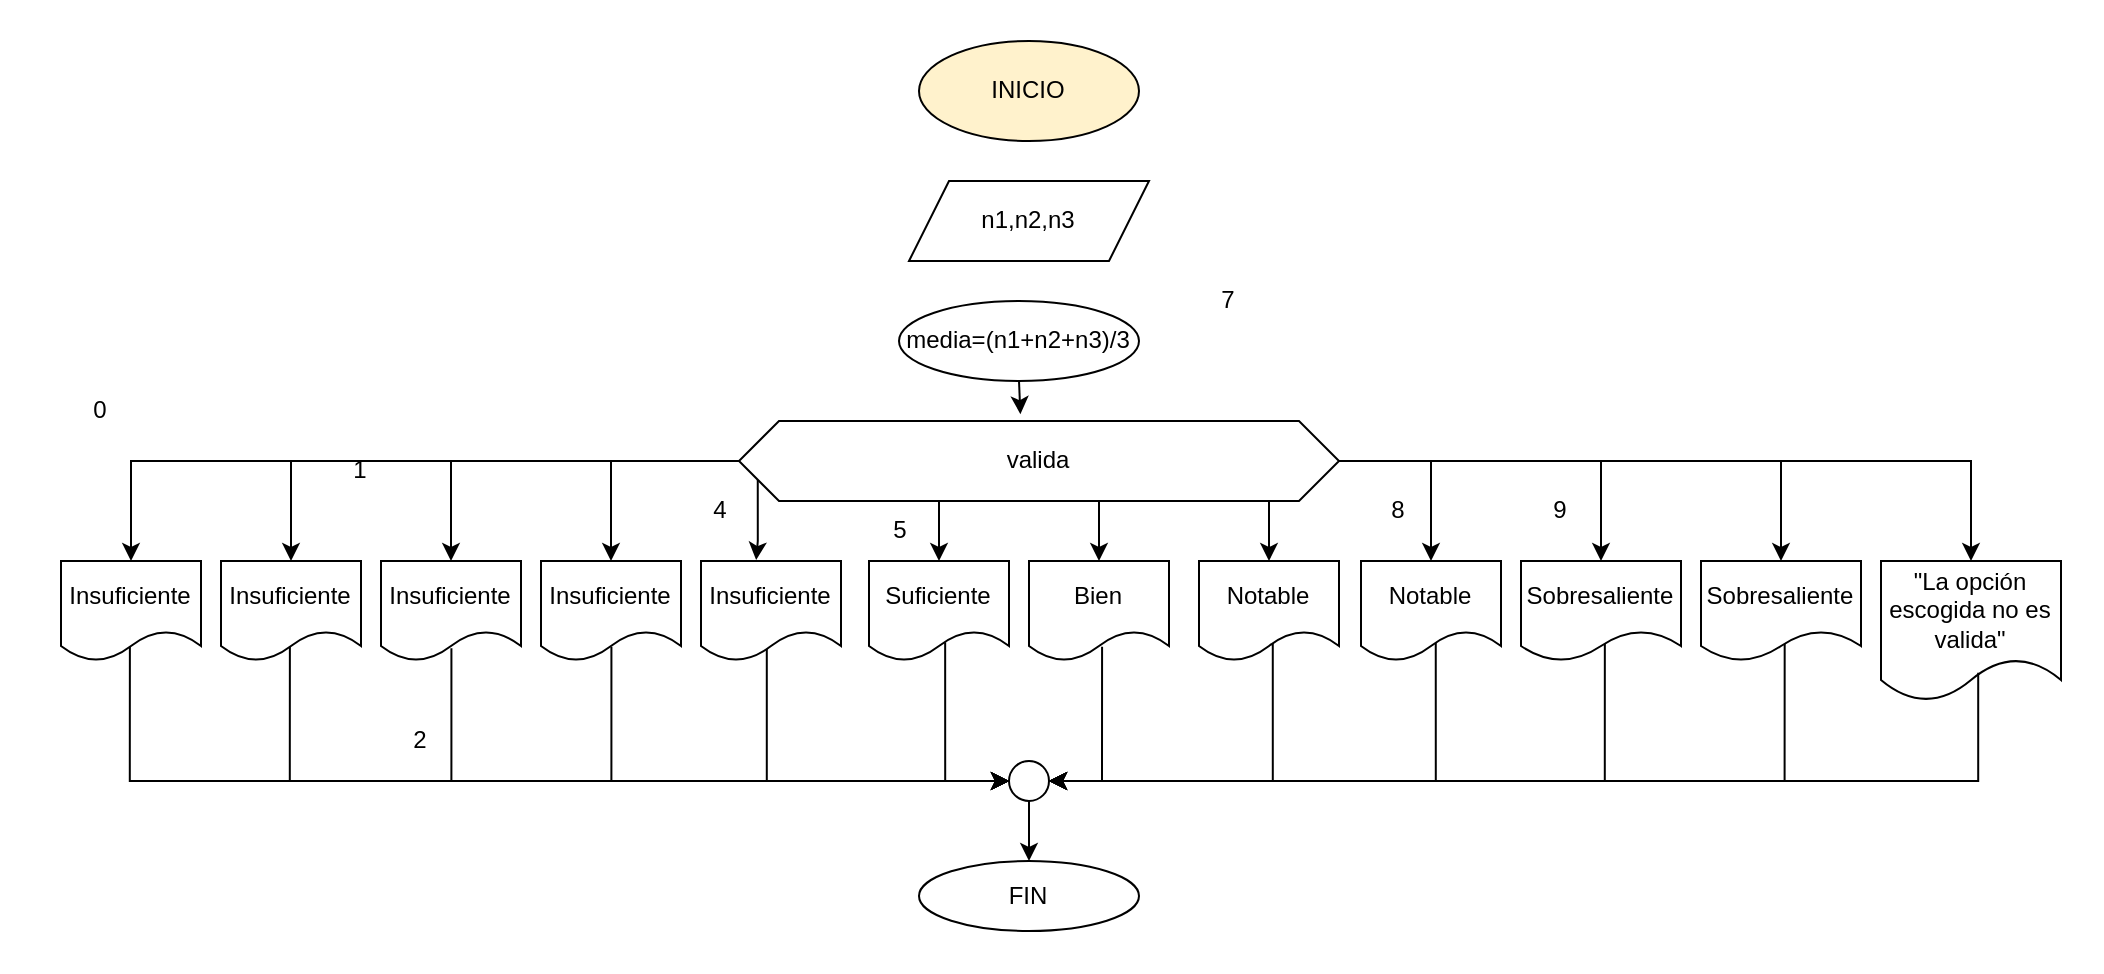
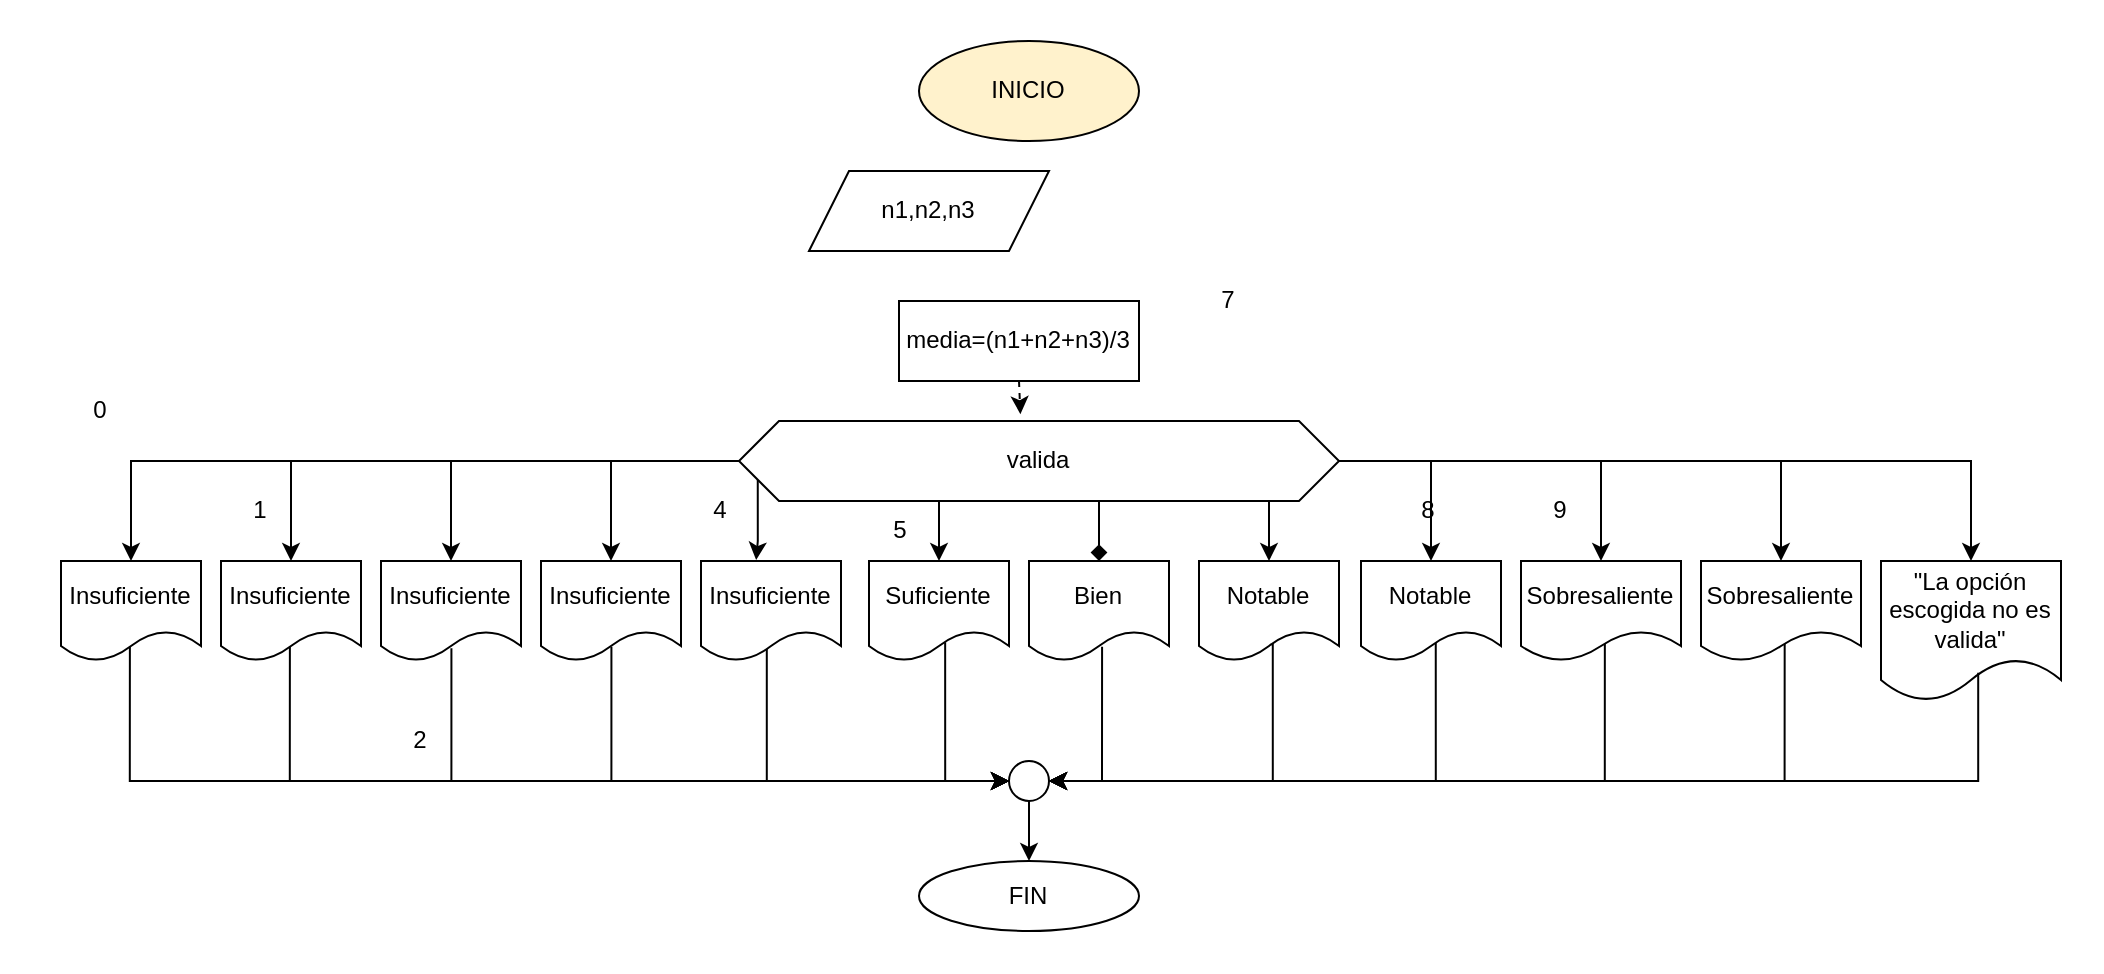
node "n1,n2,n3": moved (1029, 221) -> (929, 211)
node "media=(n1+n2+n3)/3": shape ellipse -> rectangle
edge "media=(n1+n2+n3)/3" -> "valida": style solid -> dashed
node "1": moved (361, 471) -> (261, 511)
node "8": moved (1399, 511) -> (1429, 511)
edge "valida" -> "Bien": arrowhead classic -> diamond
